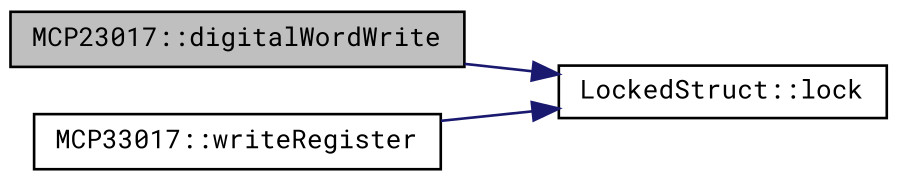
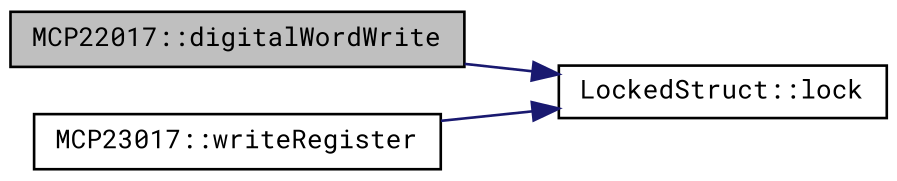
node "MCP23017::digitalWordWrite": label "MCP23017::digitalWordWrite" -> "MCP22017::digitalWordWrite"
node "MCP33017::writeRegister": label "MCP33017::writeRegister" -> "MCP23017::writeRegister"
